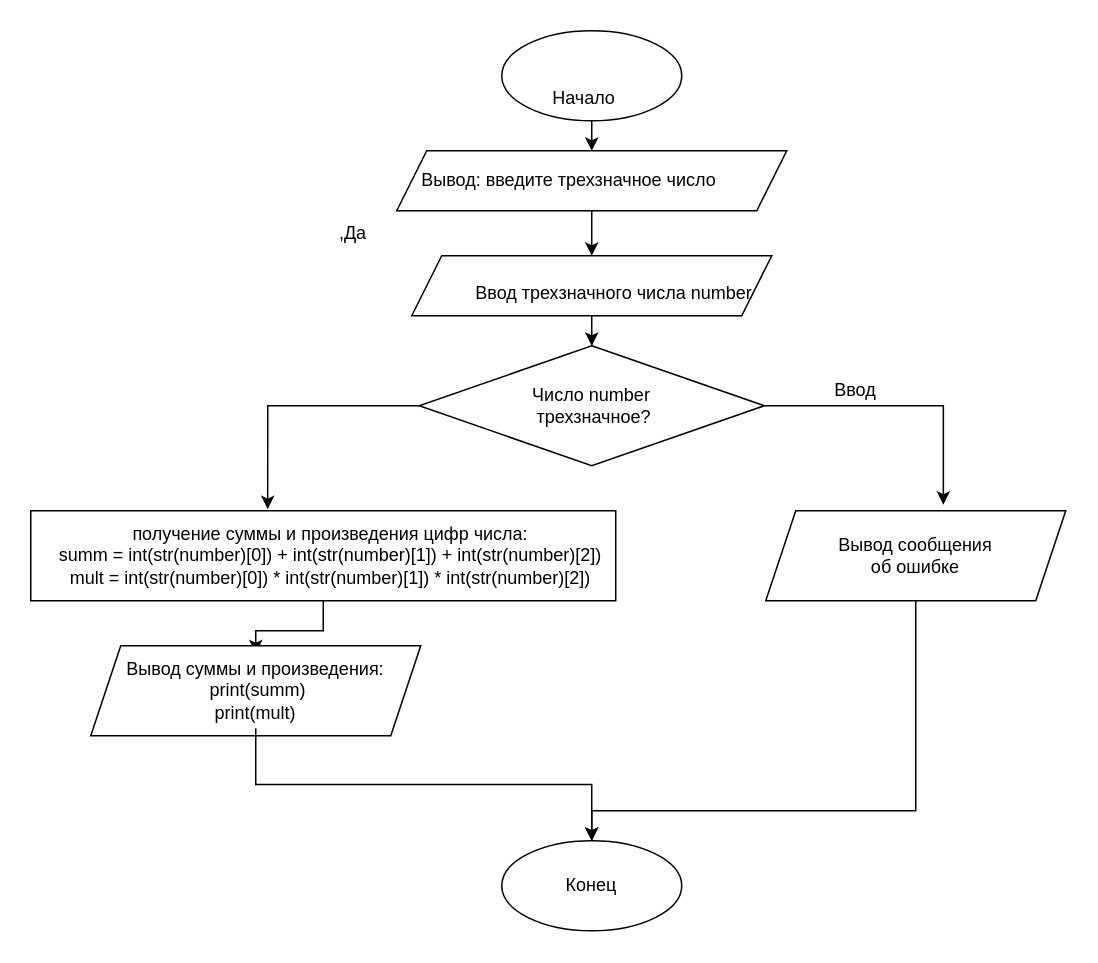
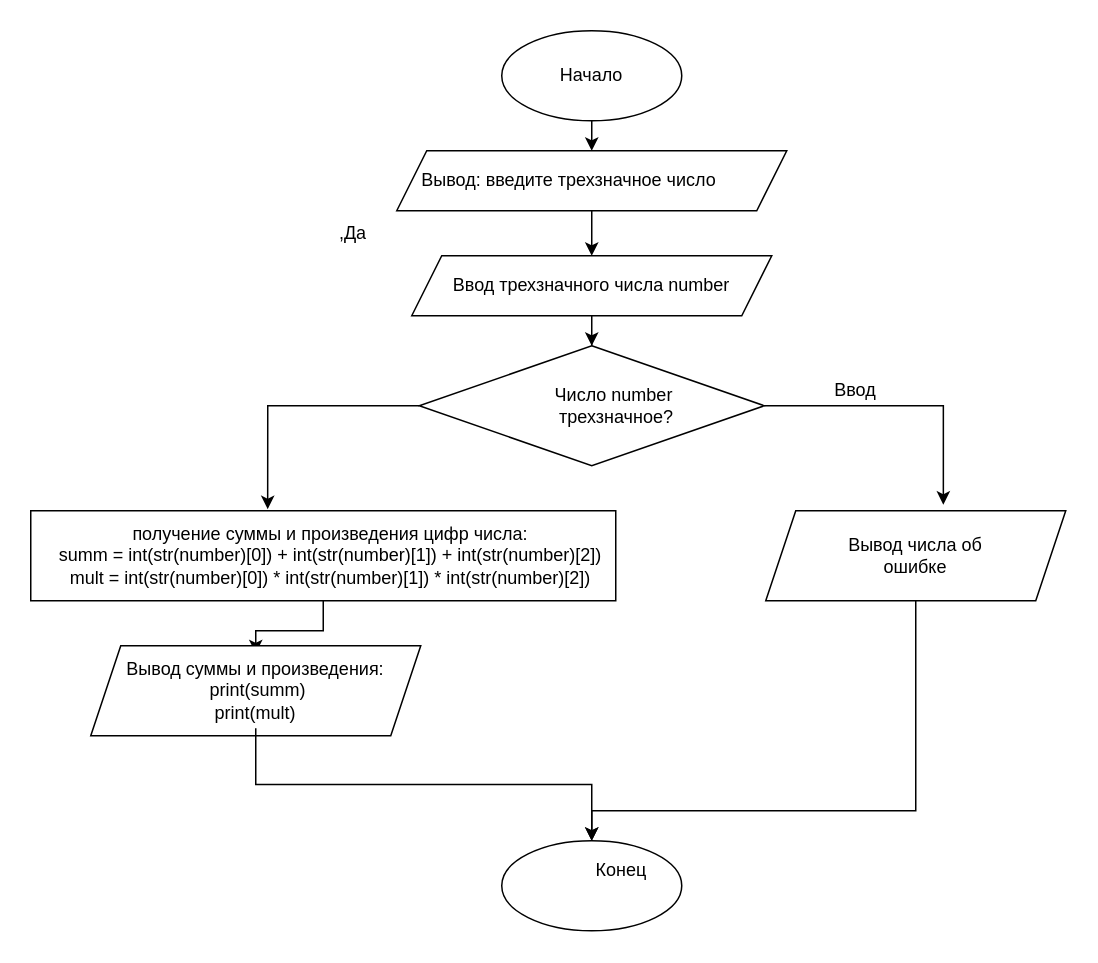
node "Начало": moved (584, 98) -> (592, 76)
node "Ввод трехзначного числа number": moved (614, 293) -> (592, 286)
node "Число number трехзначное?": moved (592, 406) -> (614, 406)
node "Вывод сообщения об ошибке": label "Вывод сообщения об ошибке" -> "Вывод числа об ошибке"
node "Конец": moved (592, 886) -> (622, 871)
